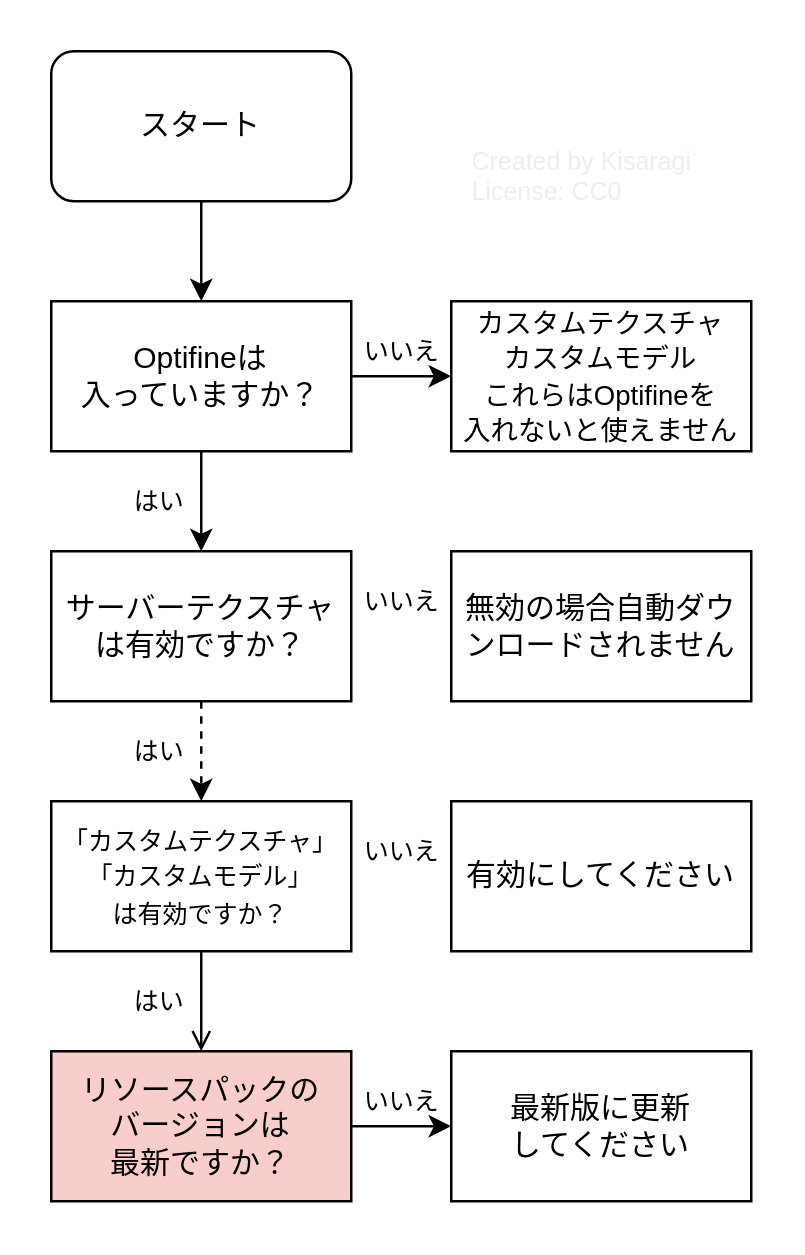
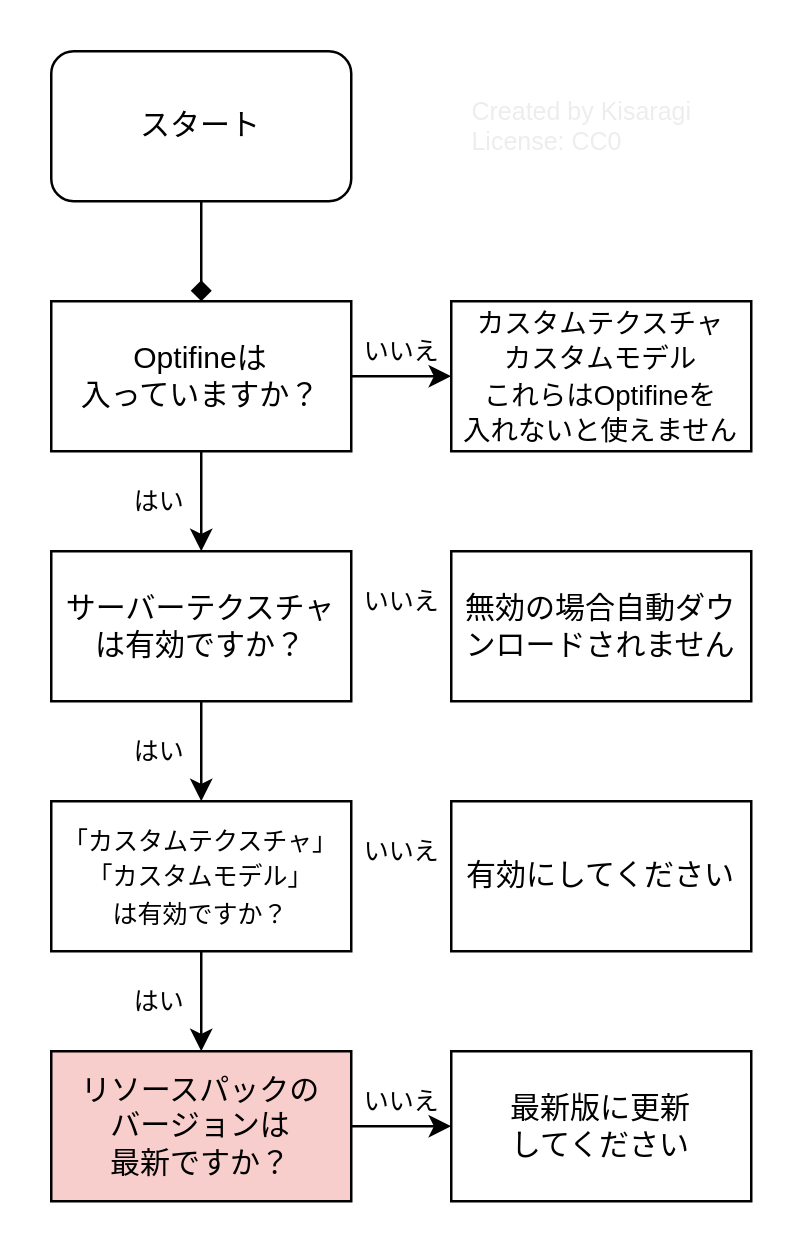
node "Created by Kisaragi License: CC0": moved (583, 176) -> (583, 126)
edge "スタート" -> "Optifineは 入っていますか？": arrowhead classic -> diamond
edge "サーバーテクスチャは有効ですか？" -> "「カスタムテクスチャ」 「カスタムモデル」 は有効ですか？": style dashed -> solid
edge "「カスタムテクスチャ」 「カスタムモデル」 は有効ですか？" -> "リソースパックの バージョンは 最新ですか？": arrowhead open -> classic
